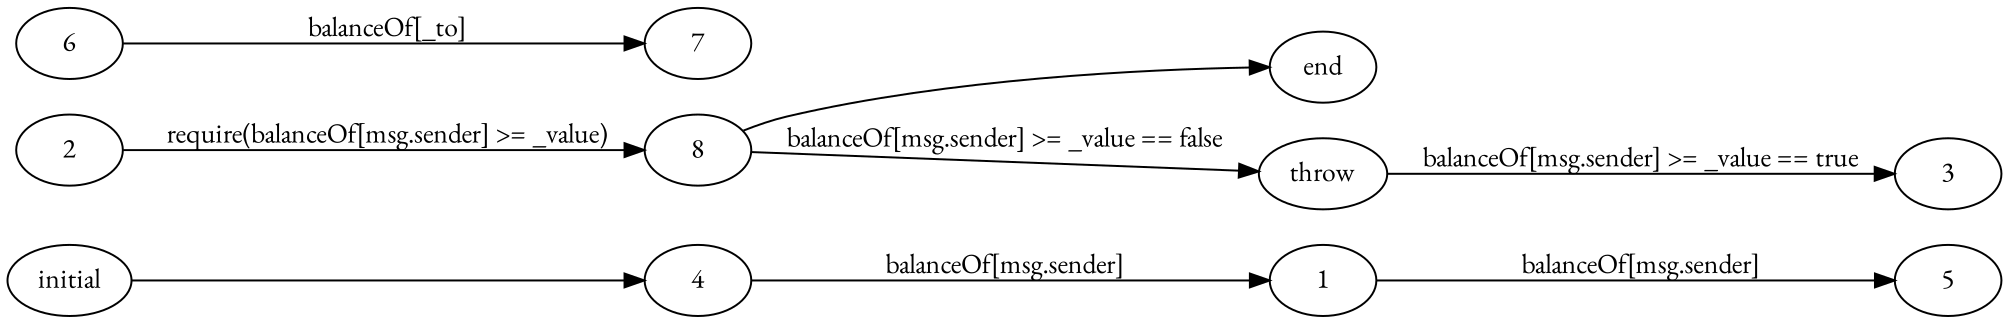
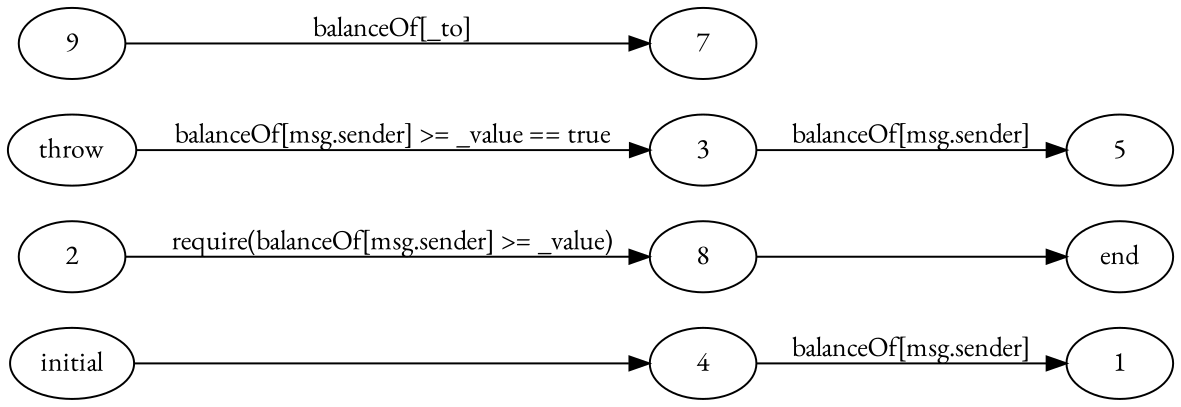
node "6": label "6" -> "9"
edge "8" -> "throw": removed, label "balanceOf[msg.sender] >= _value == false"
edge "1" -> "5": now "3" -> "5"
